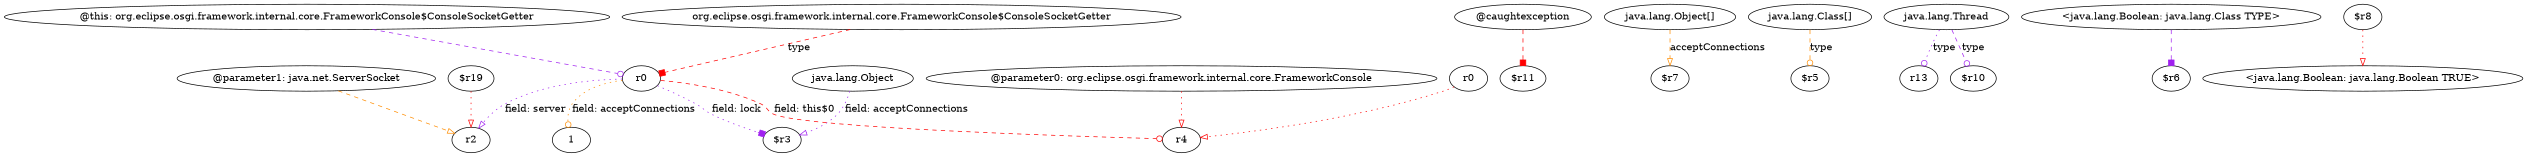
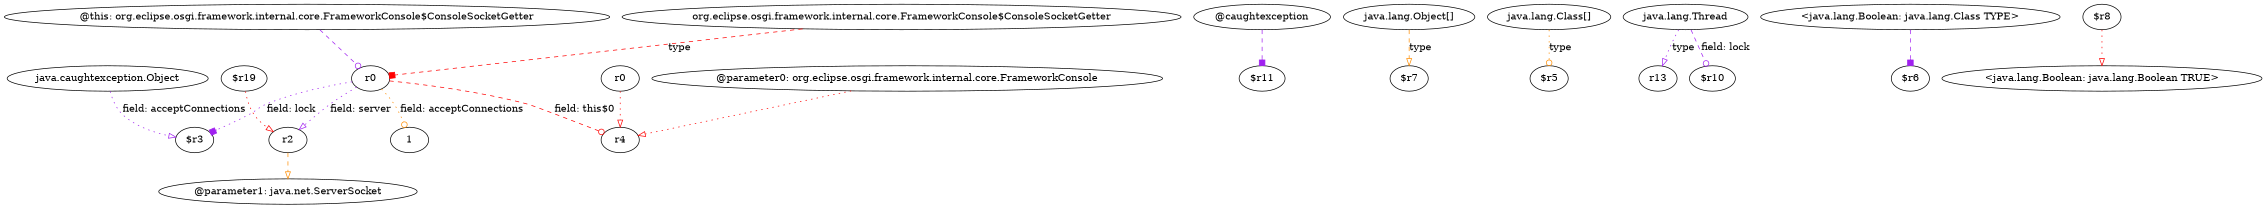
edge "@caughtexception" -> "$r11": color red -> purple
edge "java.lang.Class[]" -> "$r5": style dashed -> dotted
edge "java.lang.Thread" -> "r13": arrowhead odot -> onormal
edge "java.lang.Object[]" -> "$r7": label "acceptConnections" -> "type"
edge "java.lang.Thread" -> "$r10": label "type" -> "field: lock"
node "java.lang.Object": label "java.lang.Object" -> "java.caughtexception.Object"
edge "@parameter1: java.net.ServerSocket" -> "r2": reversed
